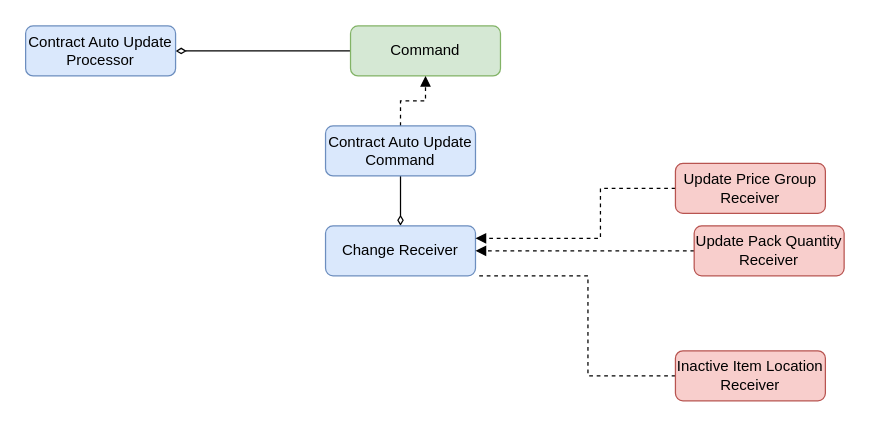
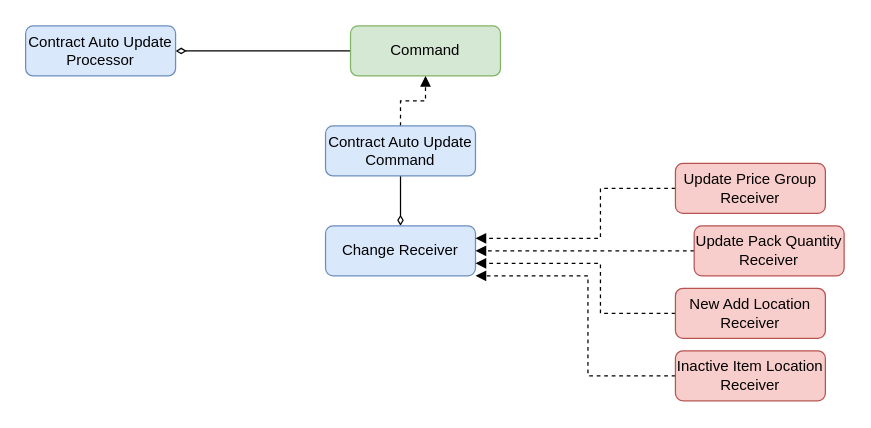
edge "New Add Location Receiver" -> "Change Receiver": added
edge "Change Receiver" -- "Inactive Item Location Receiver": arrowhead none -> block
node "New Add Location Receiver": added
